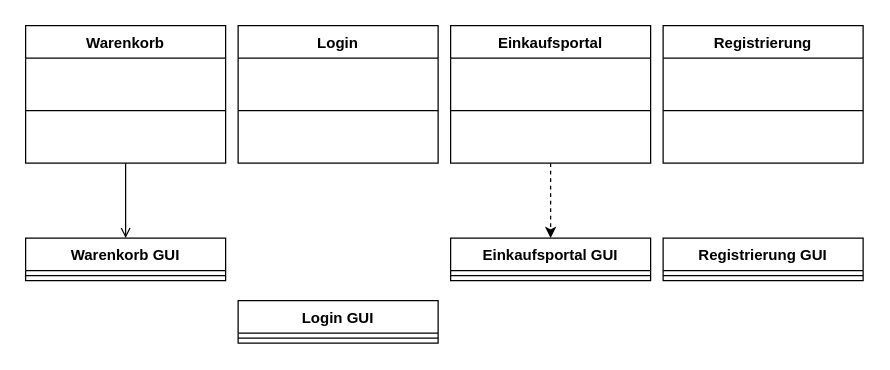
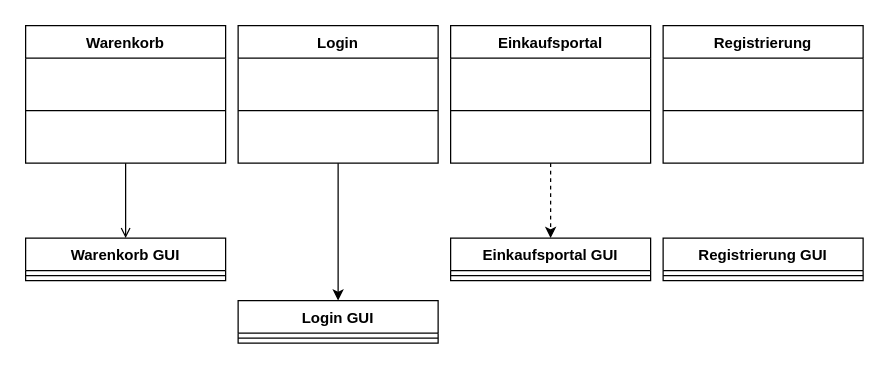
edge "Login" -> "Login GUI": added
